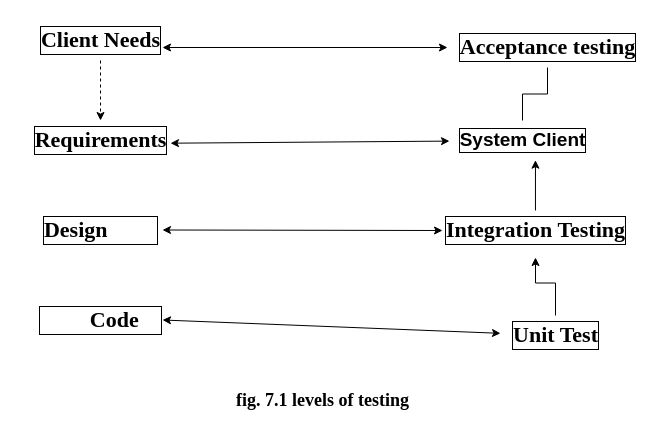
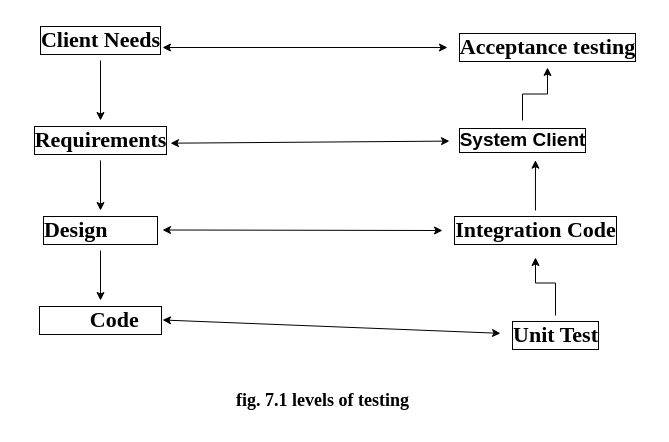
edge "Acceptance testing" -- "System Client": arrowhead none -> classic
edge "Client Needs" -> "Requirements": style dashed -> solid
edge "Requirements" -> "Design": added
node "Integration Testing": label "Integration Testing" -> "Integration Code"
edge "Design" -> "Code": added
